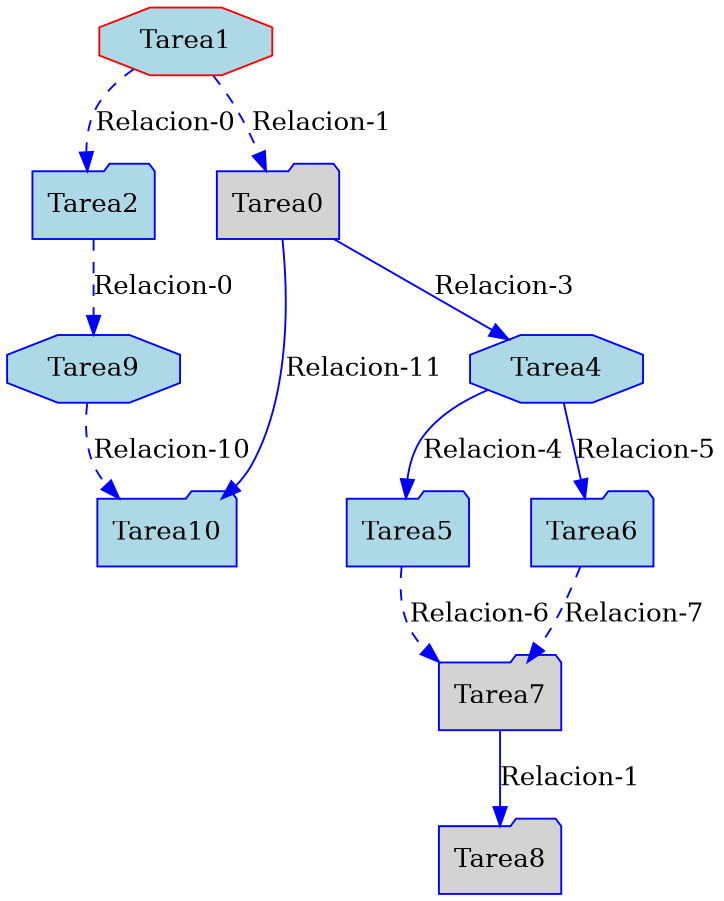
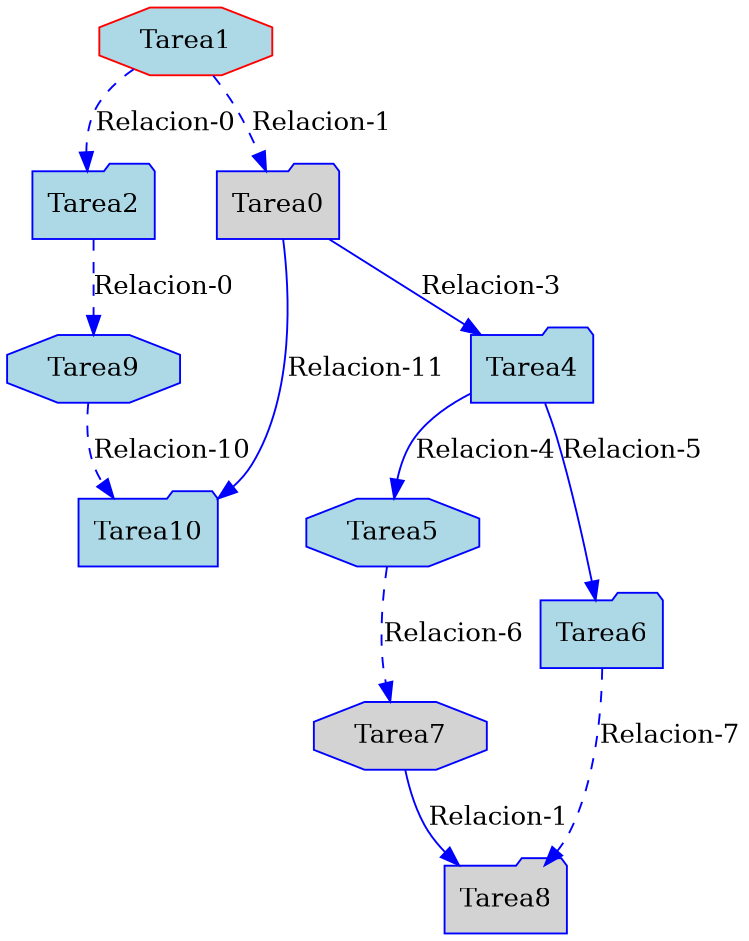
node "Tarea4": shape octagon -> folder
node "Tarea5": shape folder -> octagon
edge "Tarea6" -> "Tarea7": now "Tarea6" -> "Tarea8"
node "Tarea7": shape folder -> octagon
